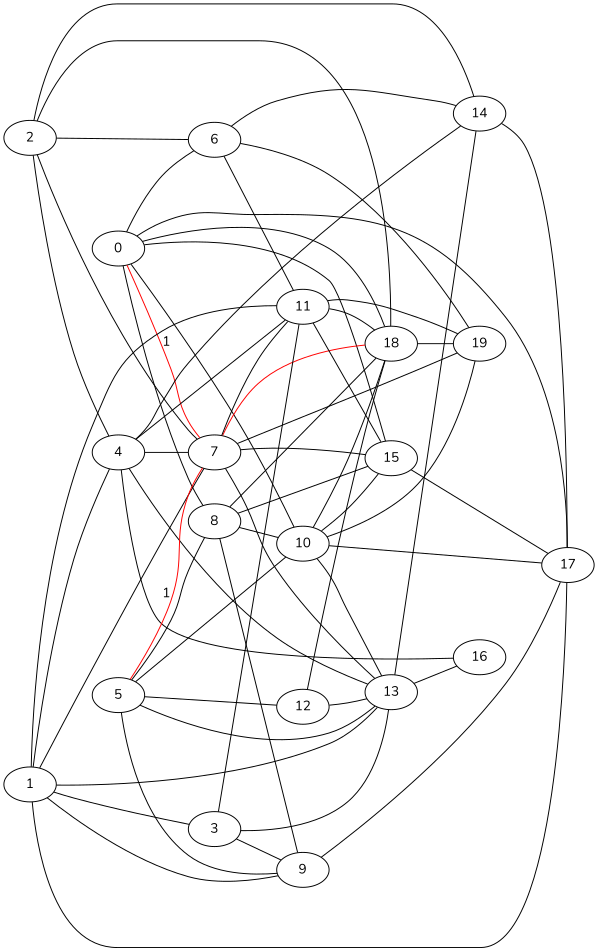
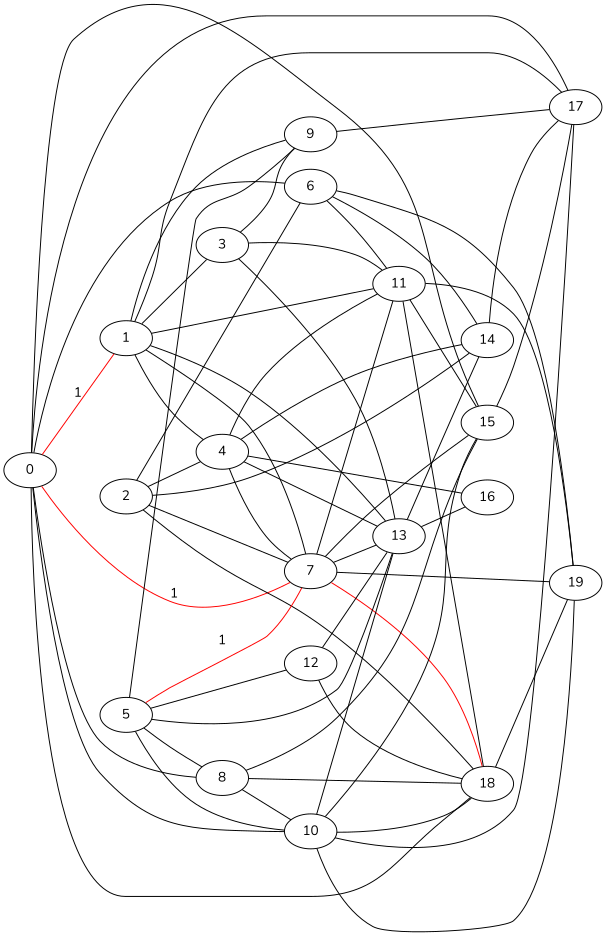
edge "1" -- "0": added, label "1"
edge "8" -- "9": removed
